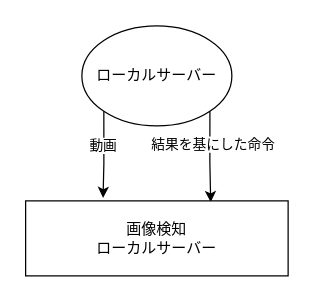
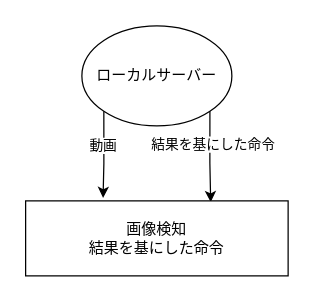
node "画像検知 ローカルサーバー": label "画像検知 ローカルサーバー" -> "画像検知 結果を基にした命令"
